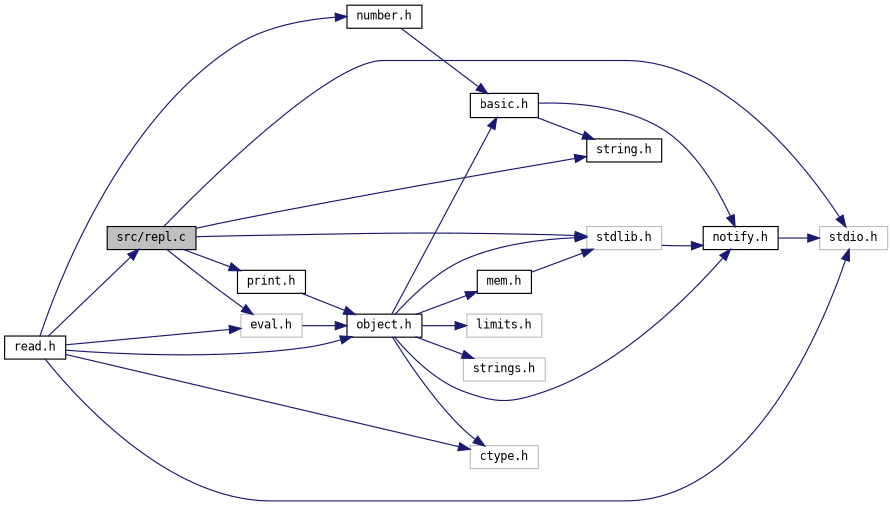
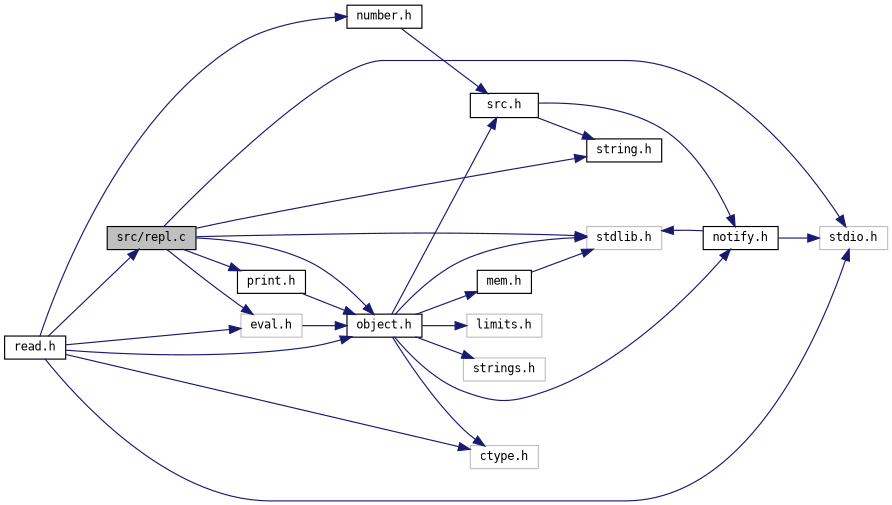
node "basic.h": label "basic.h" -> "src.h"
edge "stdlib.h" -> "notify.h": reversed
edge "src/repl.c" -> "object.h": added
